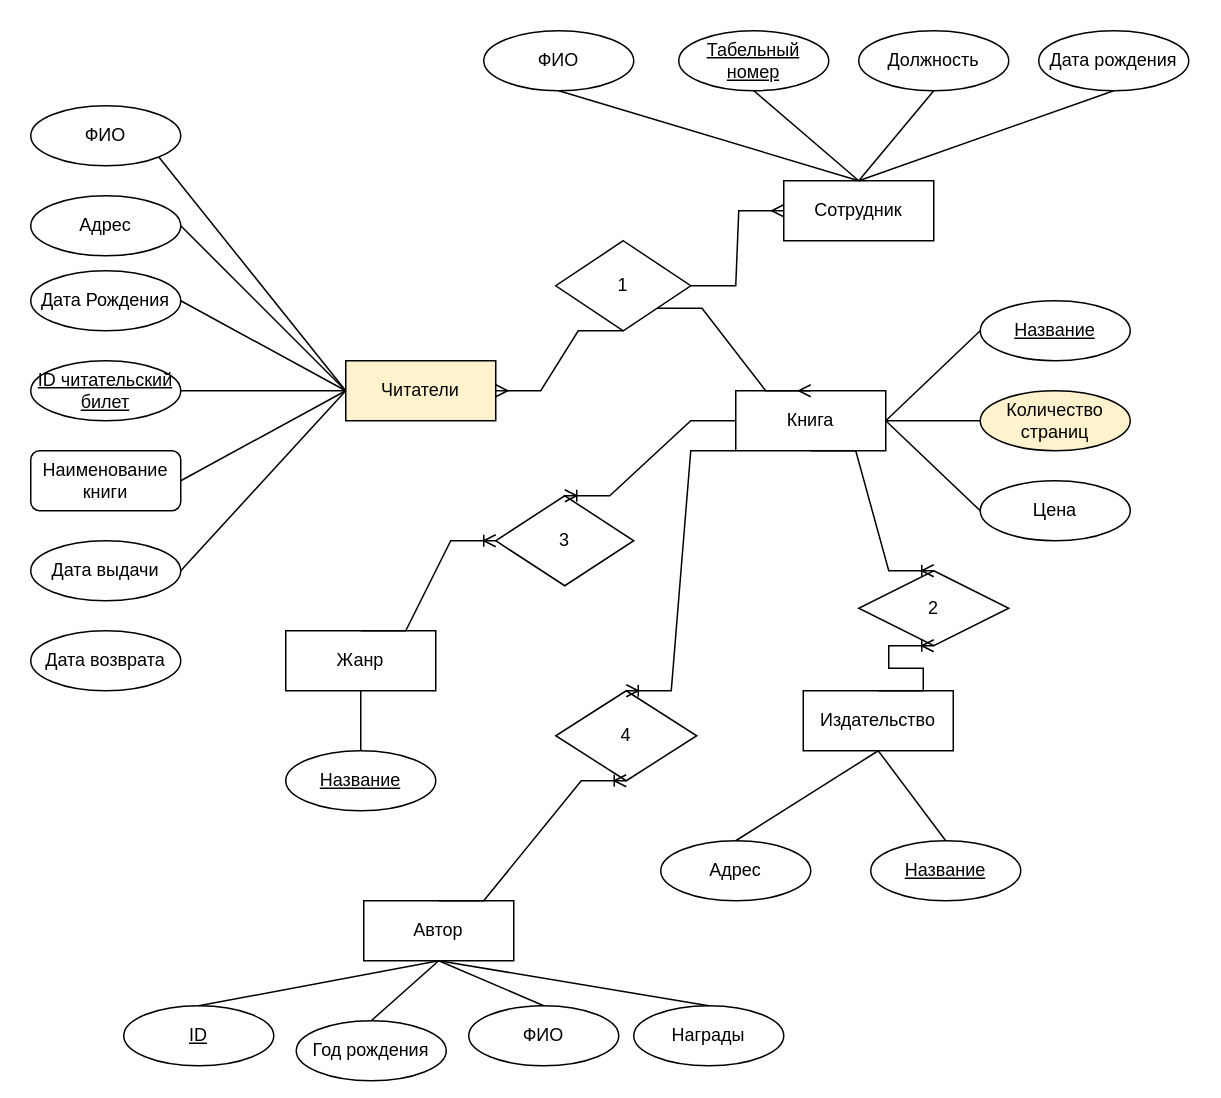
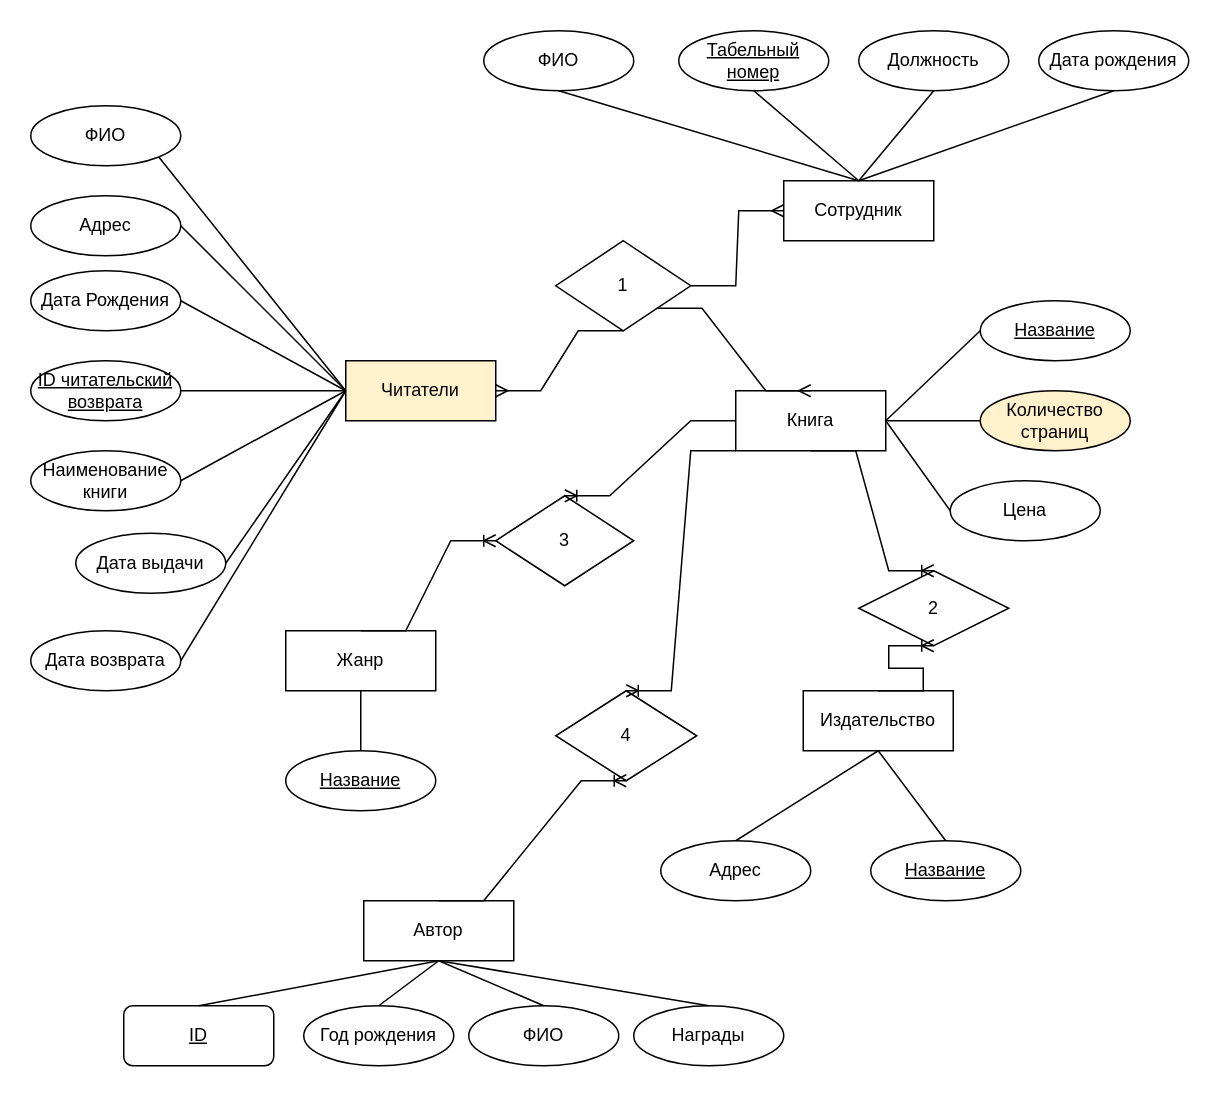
node "ID читательский билет": label "ID читательский билет" -> "ID читательский возврата"
node "Наименование книги": shape rounded rectangle -> ellipse
node "Цена": moved (1055, 511) -> (1025, 511)
edge "Читатели" -- "Дата возврата": added
node "Дата выдачи": moved (106, 571) -> (151, 563)
node "ID": shape ellipse -> rounded rectangle
node "Год рождения": moved (371, 1051) -> (379, 1036)
